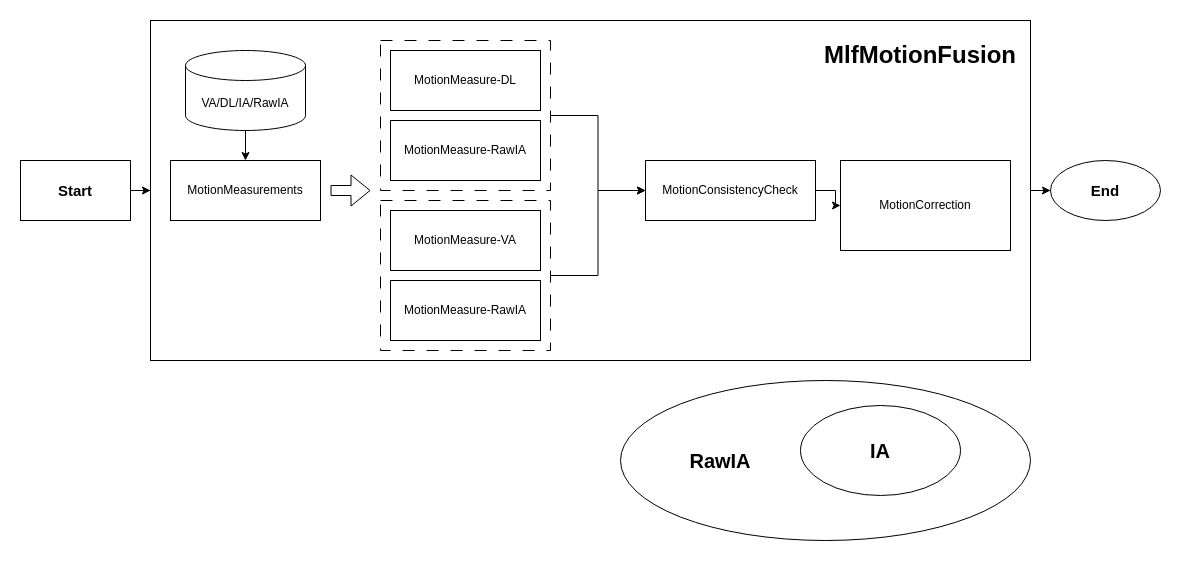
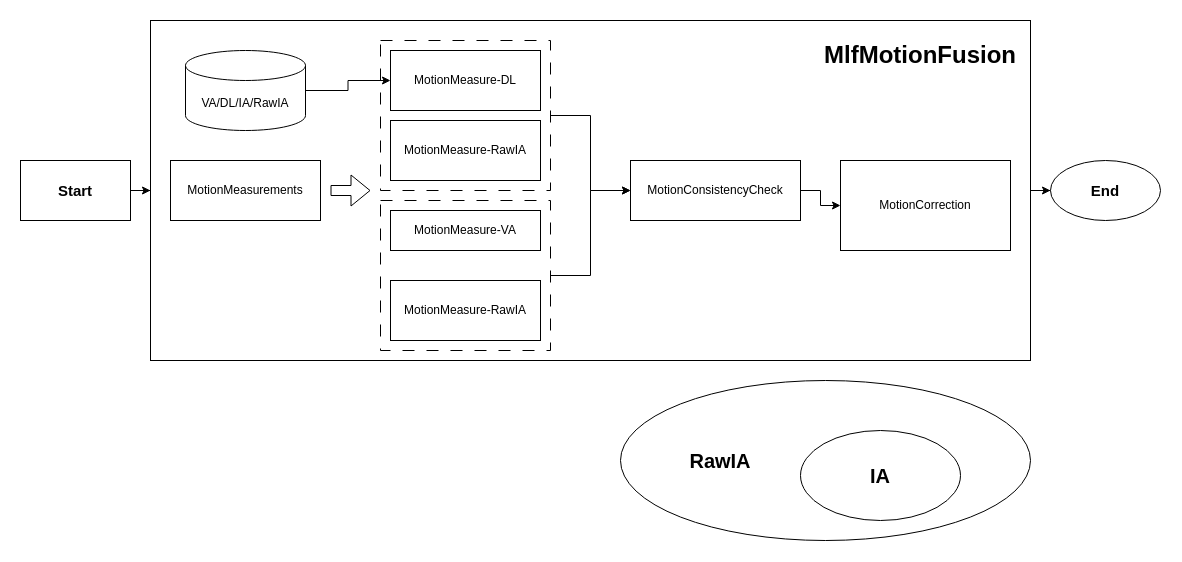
edge "VA/DL/IA/RawIA" -> "MotionMeasurements": now "VA/DL/IA/RawIA" -> "MotionMeasure-DL"
node "MotionConsistencyCheck": moved (731, 191) -> (716, 191)
node "MotionMeasure-VA": size 150x60 -> 150x40
node "IA": moved (881, 451) -> (881, 476)
